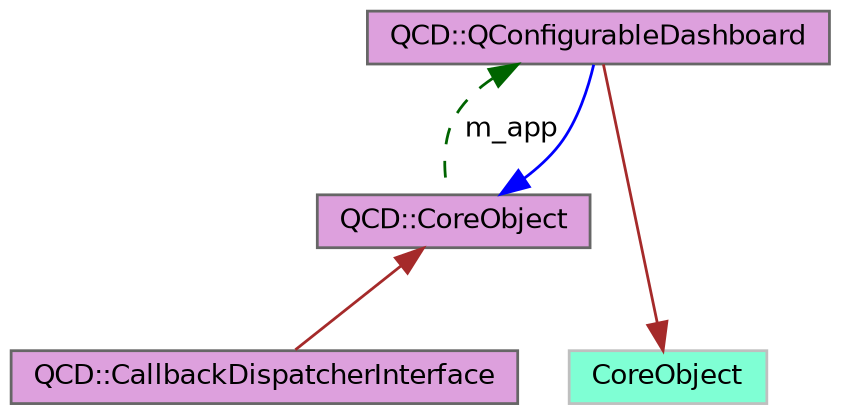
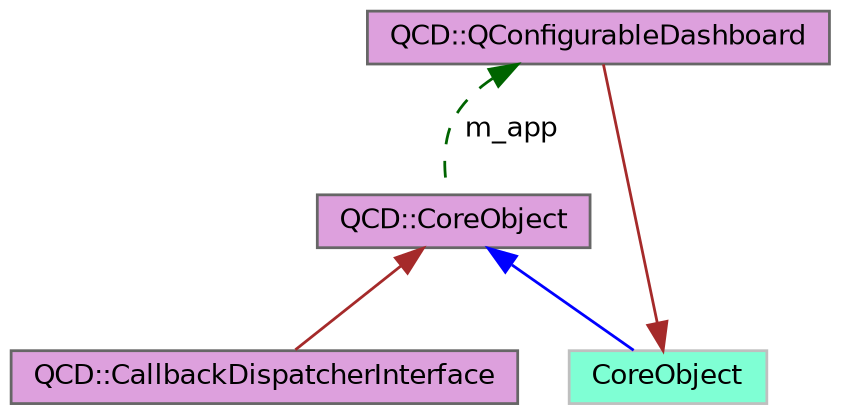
edge "QCD::QConfigurableDashboard" -> "QCD::CoreObject": now "CoreObject" -> "QCD::CoreObject"
